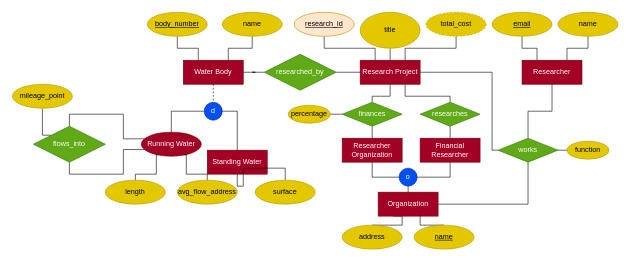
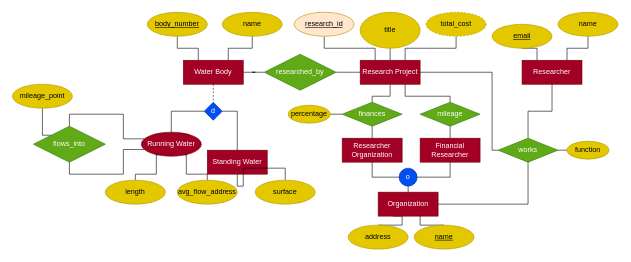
node "email": moved (522, 24) -> (522, 36)
node "d": shape ellipse -> diamond
node "researches": label "researches" -> "mileage"
node "address": moved (372, 237) -> (378, 237)
